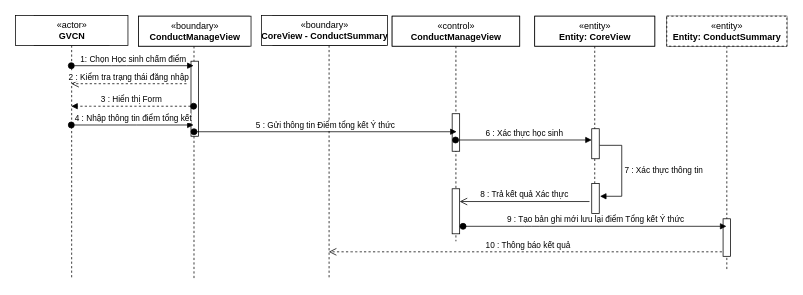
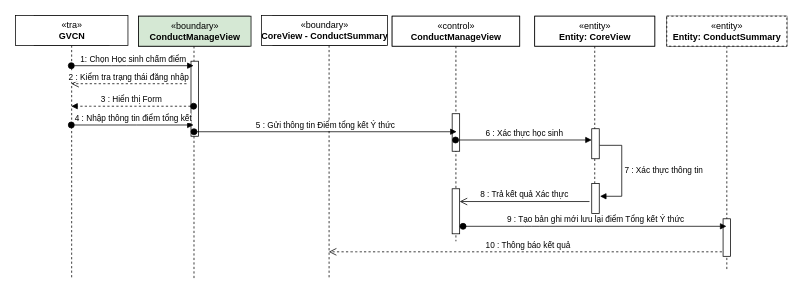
node "«actor» GVCN": label "«actor» GVCN" -> "«tra» GVCN"
node "«boundary» ConductManageView": fillcolor #ffffff -> #d5e8d4
